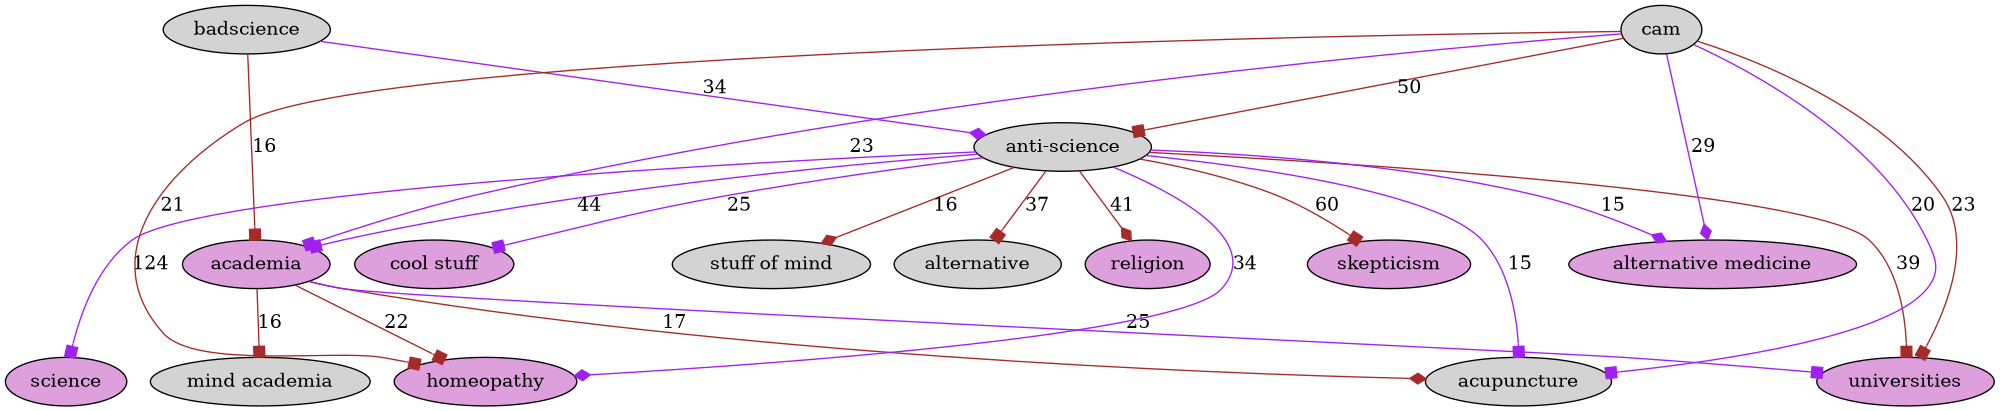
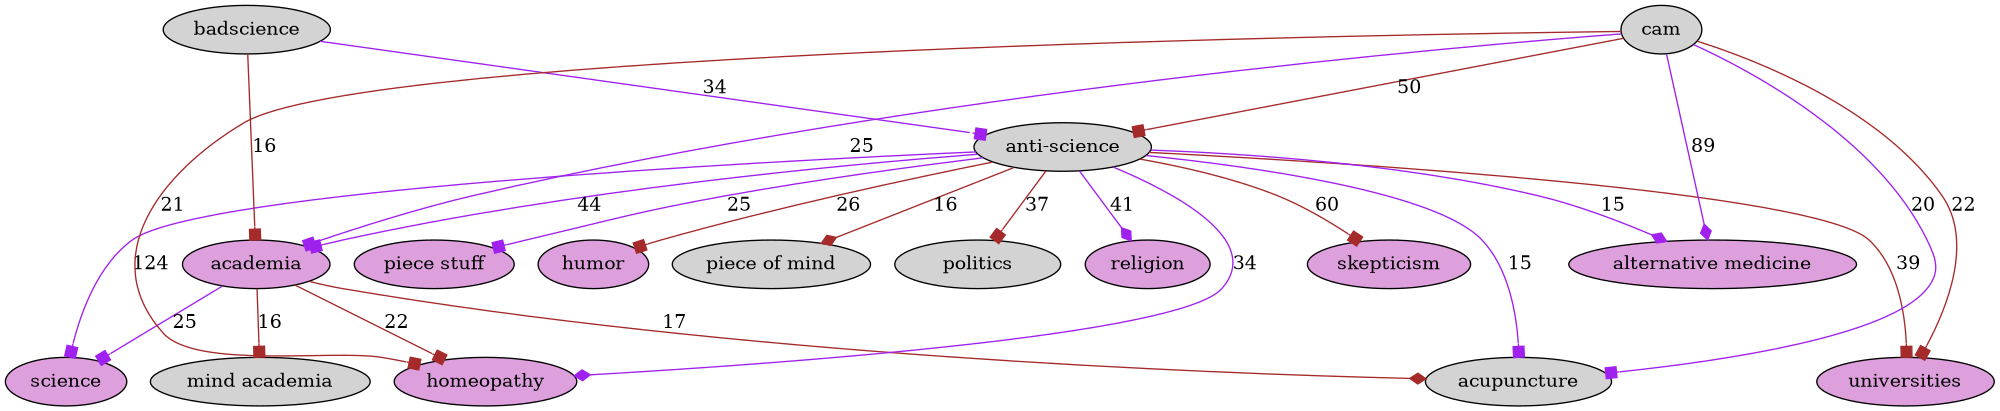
edge "badscience" -> "anti-science": arrowhead diamond -> box
edge "cam" -> "academia": label "23" -> "25"
edge "cam" -> "alternative medicine": label "29" -> "89"
edge "anti-science" -> "religion": color brown -> purple
edge "cam" -> "universities": label "23" -> "22"
node "cool stuff": label "cool stuff" -> "piece stuff"
node "humor": added
node "stuff of mind": label "stuff of mind" -> "piece of mind"
node "alternative": label "alternative" -> "politics"
edge "academia" -> "universities": now "academia" -> "science"
